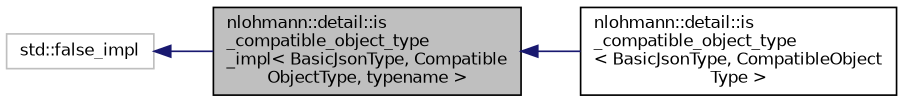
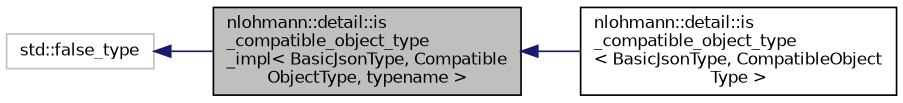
node "std::false_impl": label "std::false_impl" -> "std::false_type"
